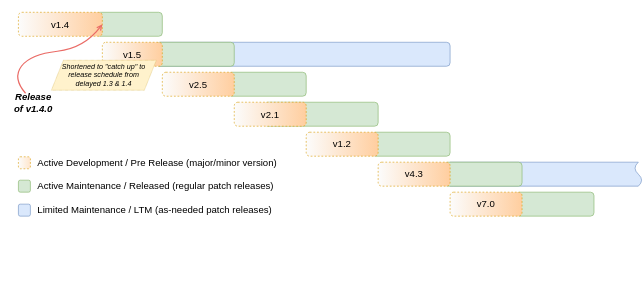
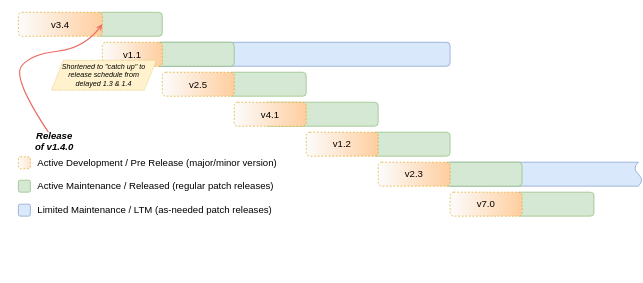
node "v1.4": label "v1.4" -> "v3.4"
node "v1.5": label "v1.5" -> "v1.1"
node "Release of v1.4.0": moved (33, 102) -> (54, 141)
node "v2.1": label "v2.1" -> "v4.1"
node "v4.3": label "v4.3" -> "v2.3"
